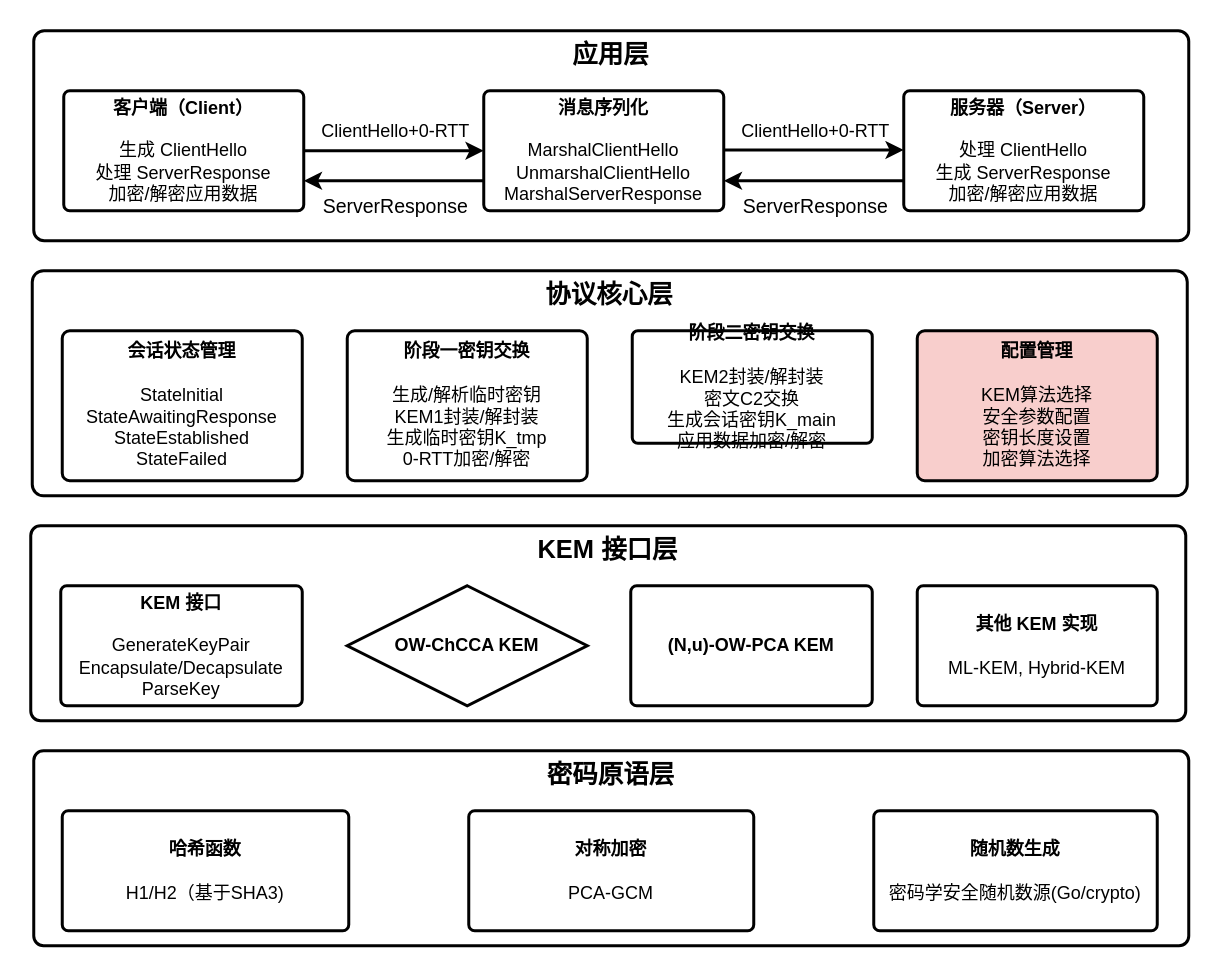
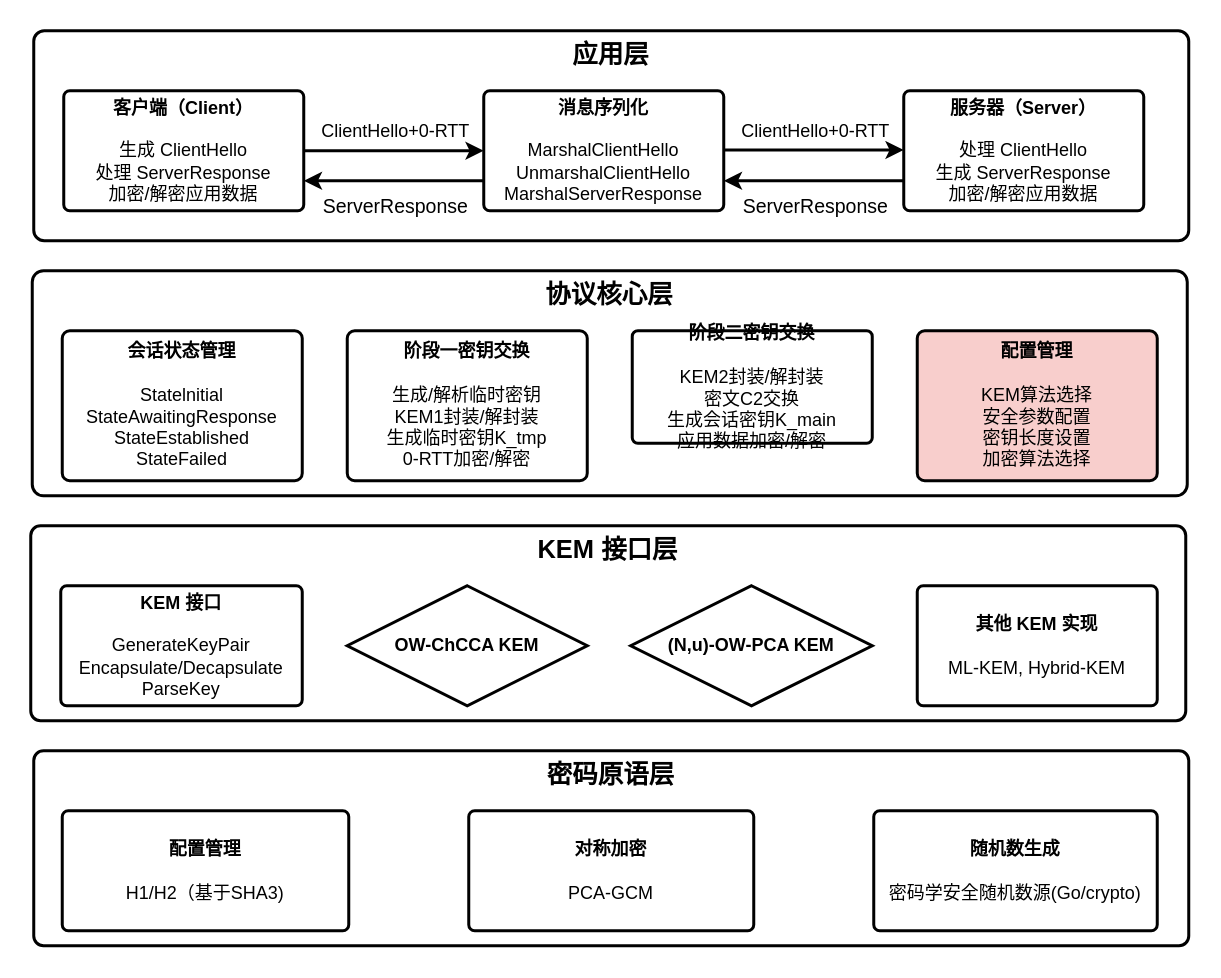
node "(N,u)-OW-PCA KEM": shape rounded rectangle -> diamond
node "哈希函数 H1/H2（基于SHA3)": label "哈希函数 H1/H2（基于SHA3)" -> "配置管理 H1/H2（基于SHA3)"
